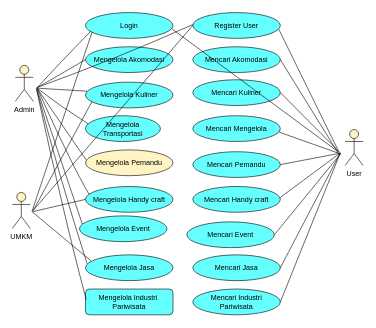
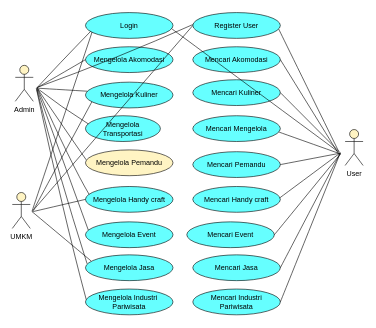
node "Mengelola Event": moved (123, 229) -> (129, 235)
node "Mengelola Industri Pariwisata": shape rounded rectangle -> ellipse
